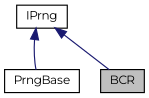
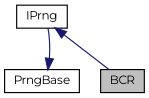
edge "PrngBase" -> "IPrng": reversed
